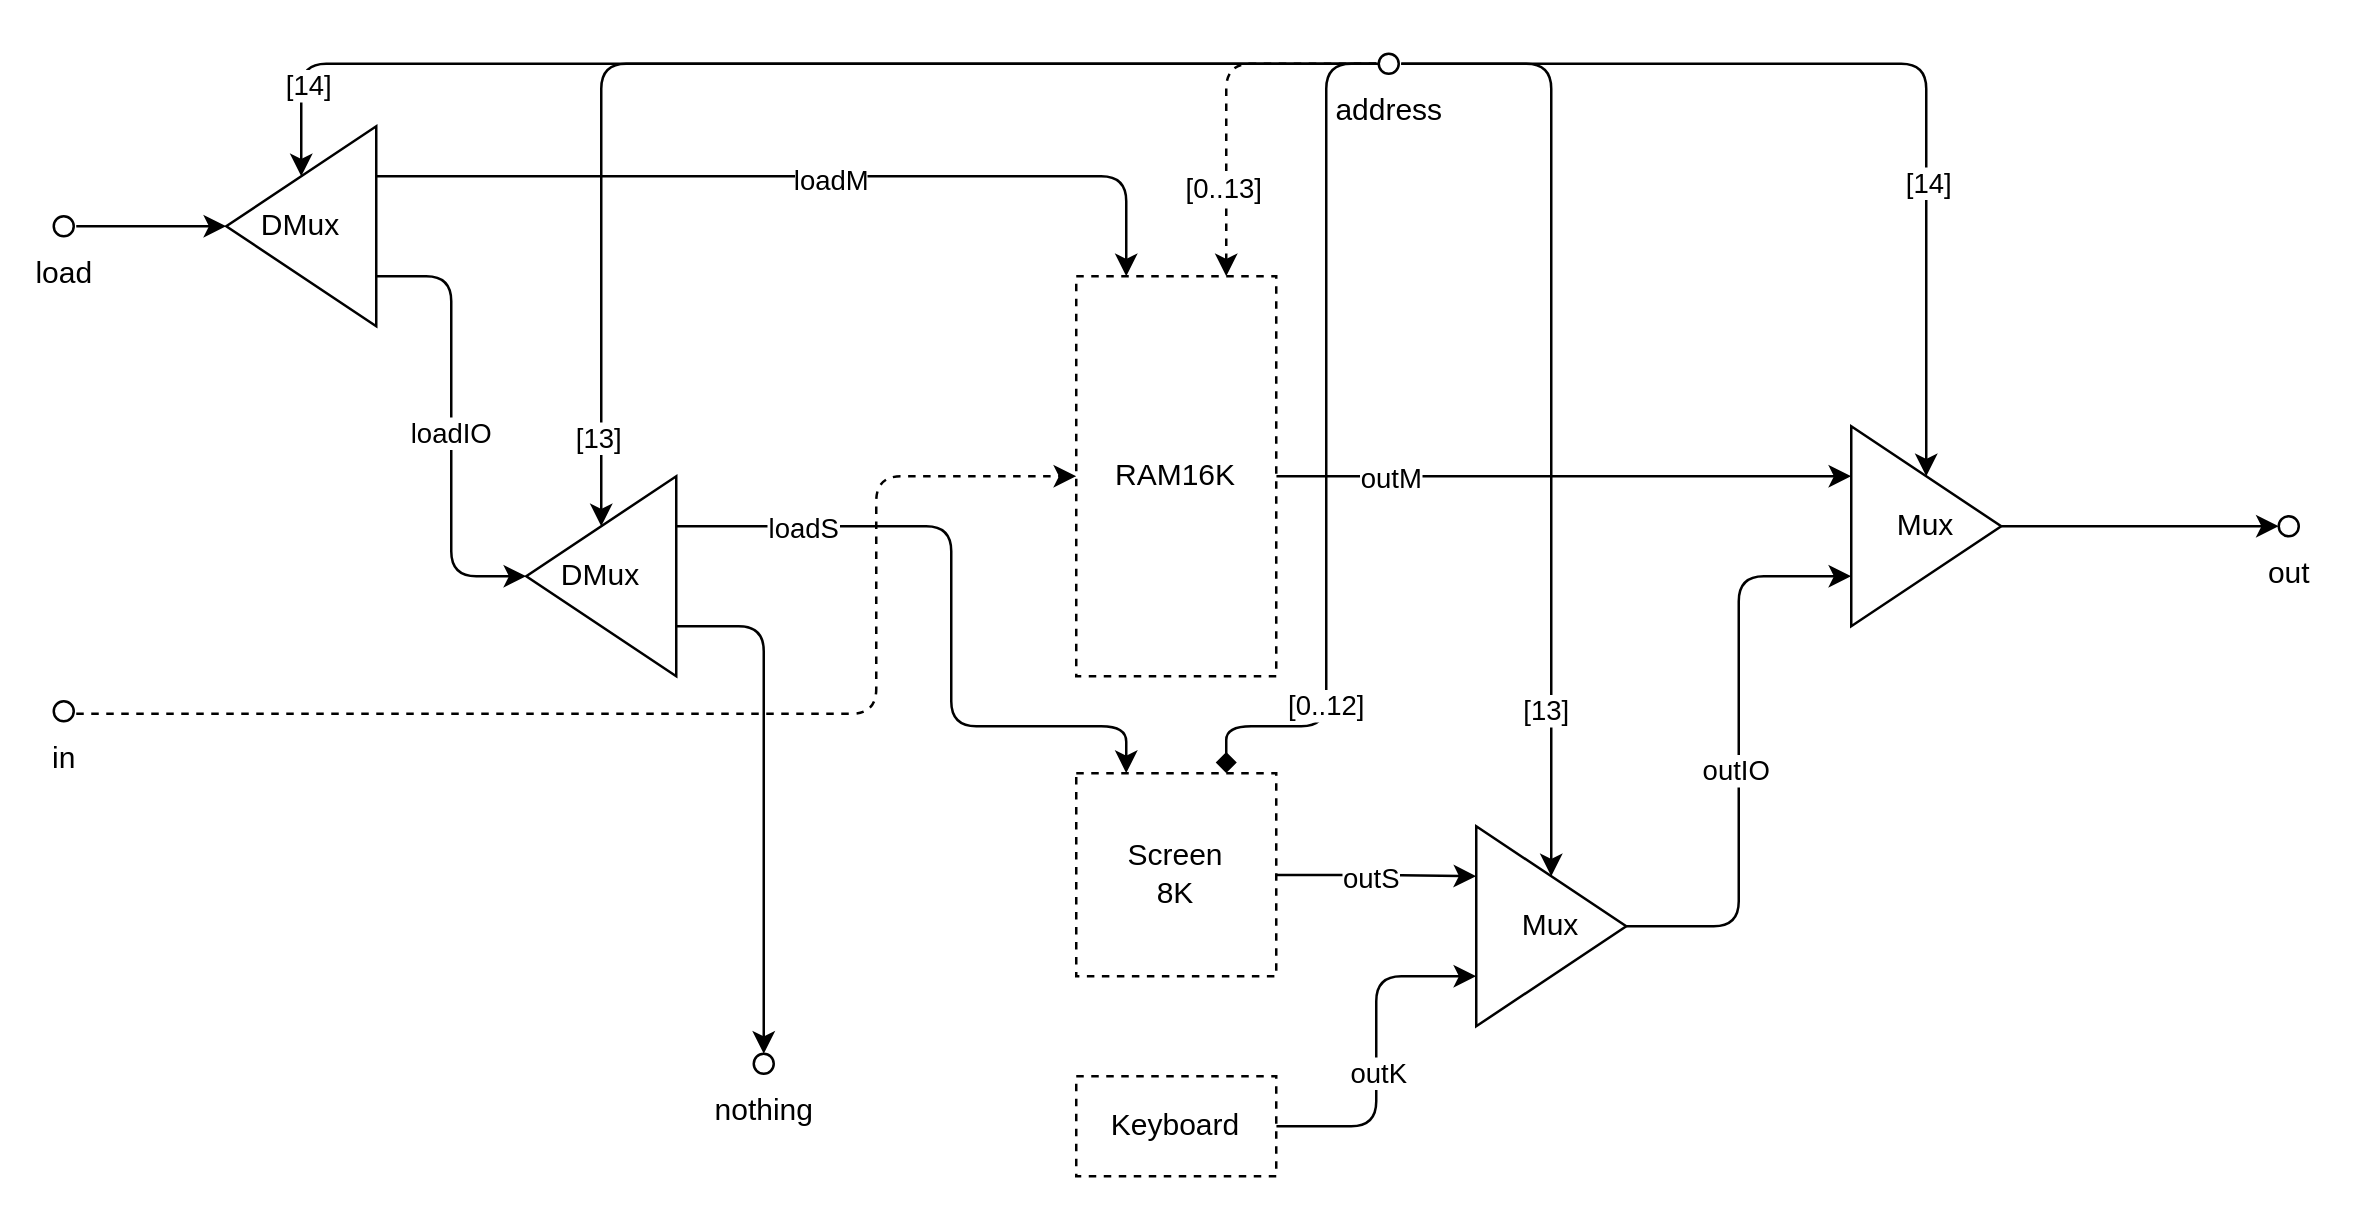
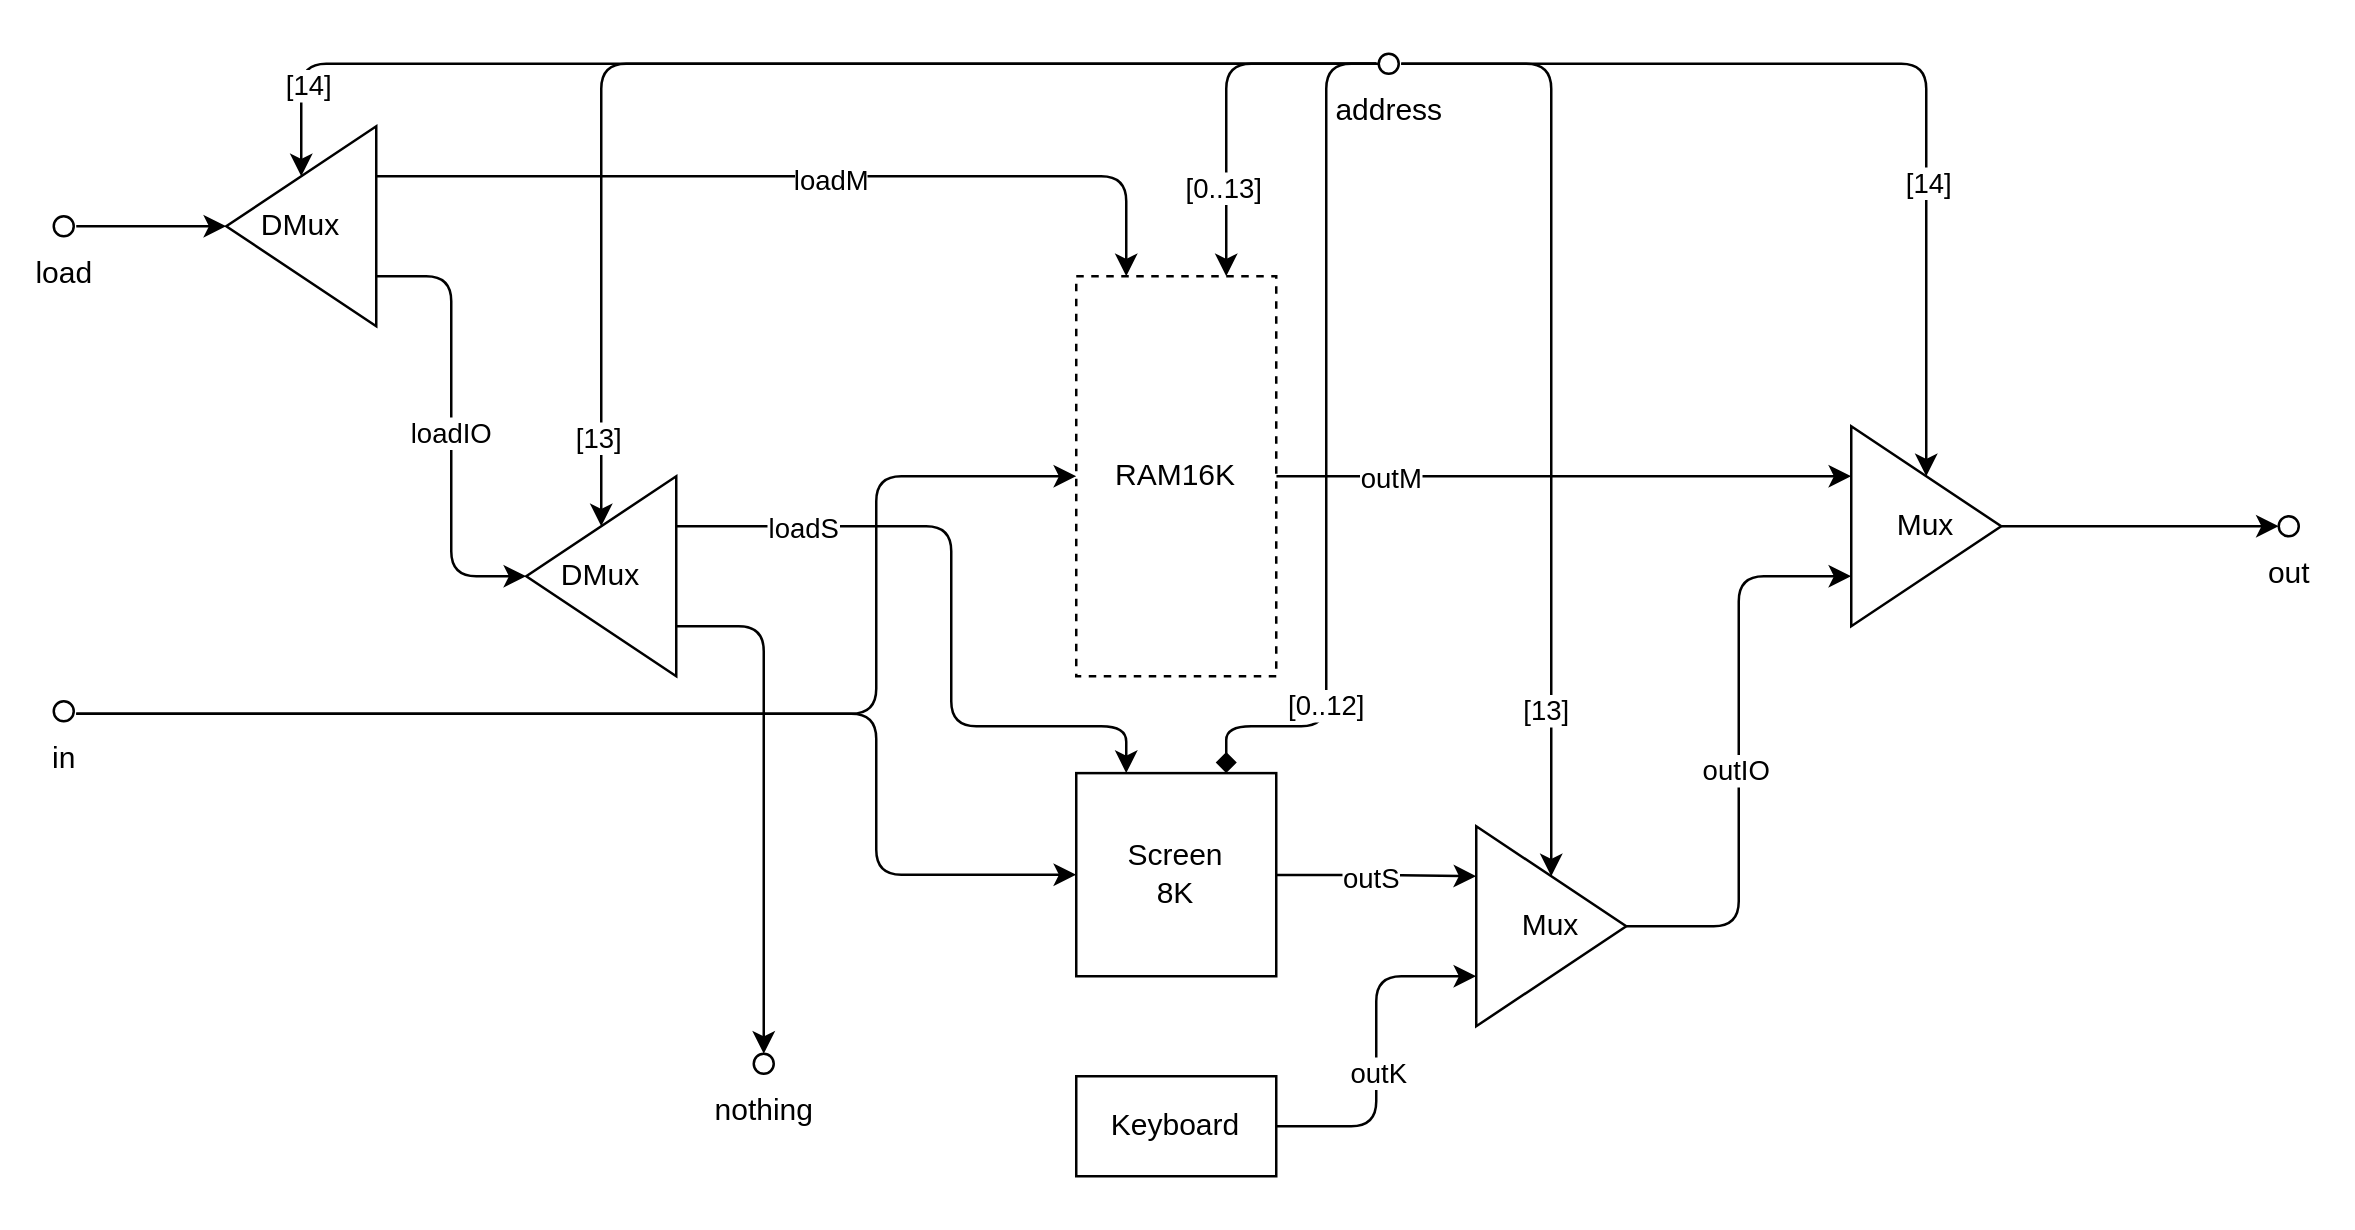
edge "address" -> "RAM16K": style dashed -> solid
edge "in" -> "RAM16K": style dashed -> solid
edge "in" -> "Screen 8K": added
node "Screen 8K": style dashed -> solid
node "Keyboard": style dashed -> solid
